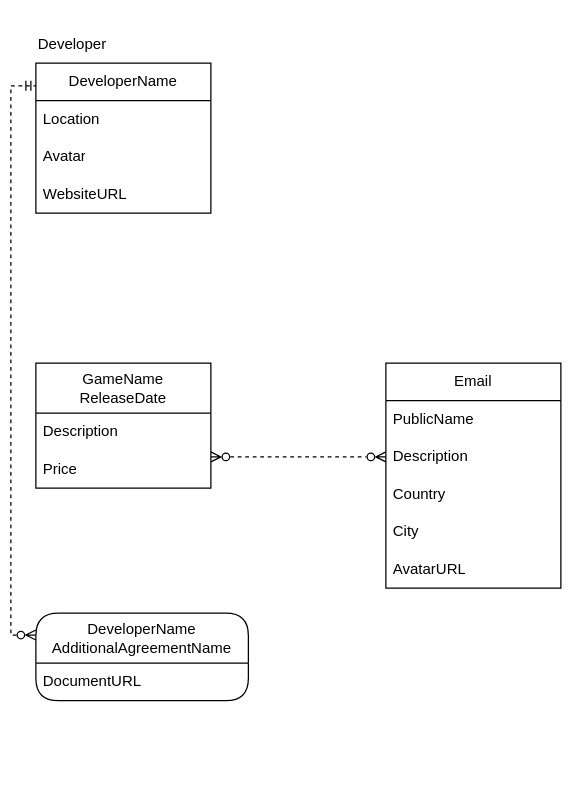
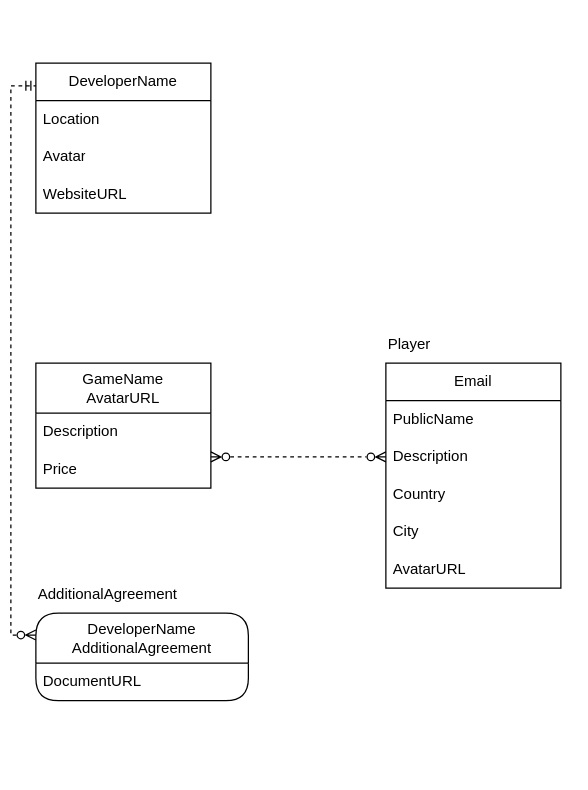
node "Developer": removed
node "Player": added
node "GameName ReleaseDate": label "GameName ReleaseDate" -> "GameName AvatarURL"
node "AdditionalAgreement": added
node "DeveloperName AdditionalAgreementName": label "DeveloperName AdditionalAgreementName" -> "DeveloperName AdditionalAgreement"
